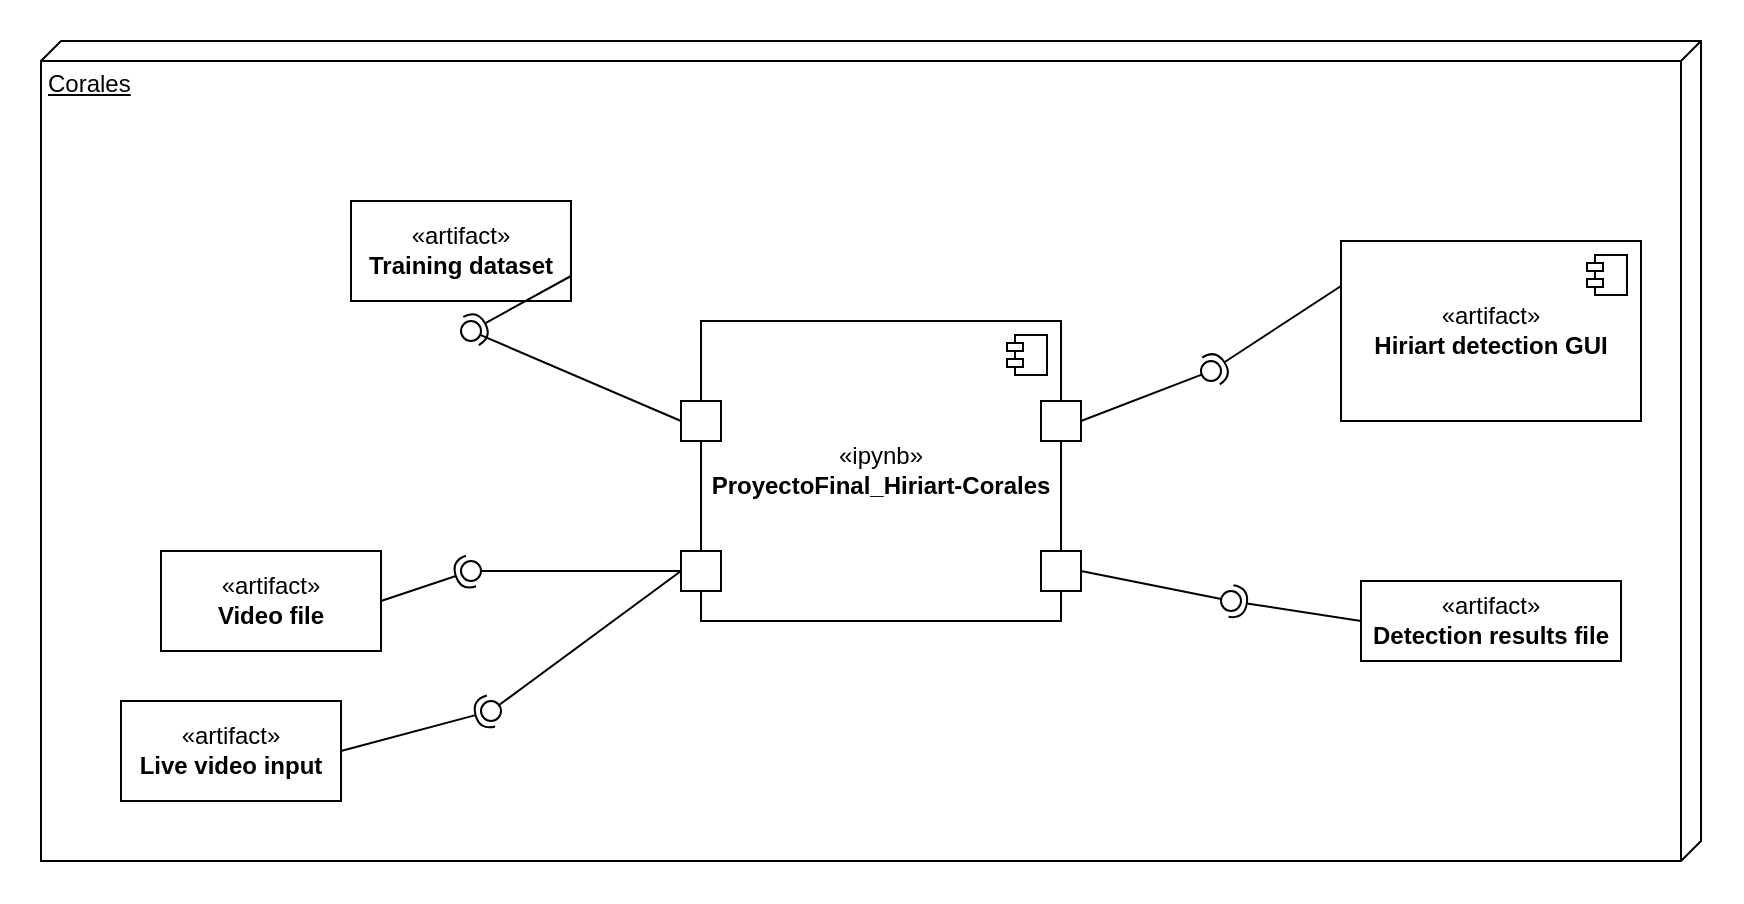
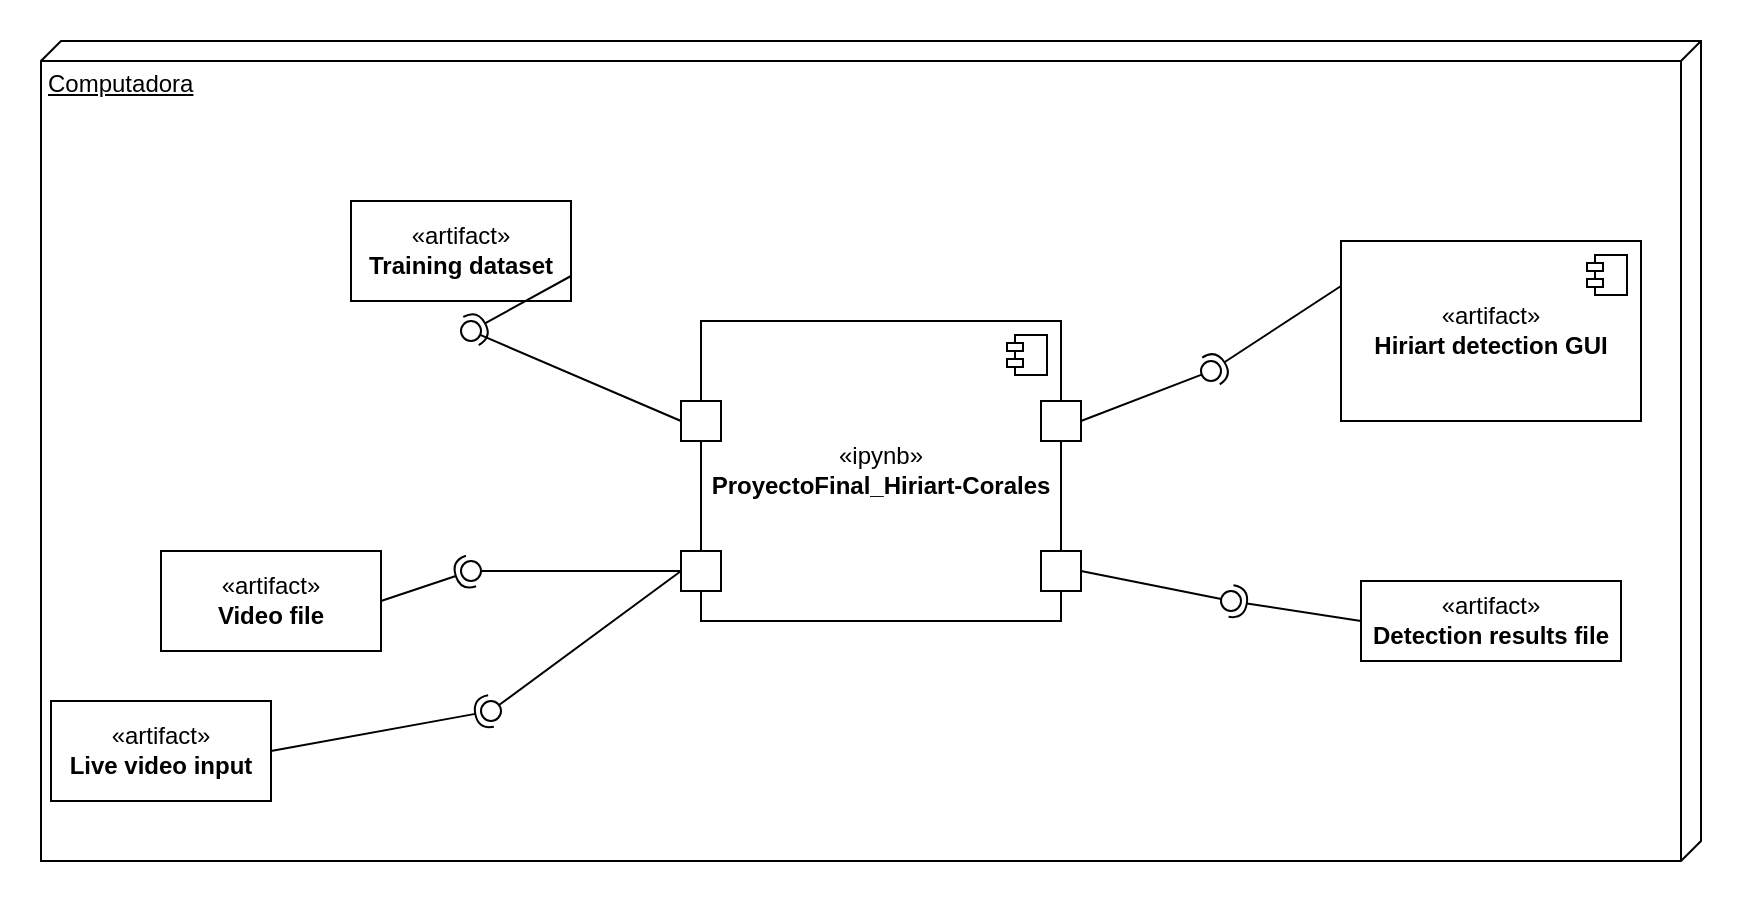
node "Corales": label "Corales" -> "Computadora"
node "«artifact» Live video input": moved (231, 751) -> (161, 751)
